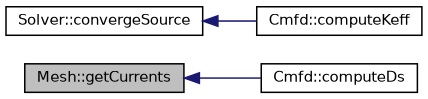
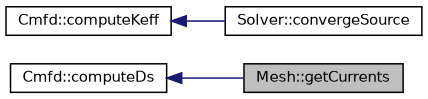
edge "Cmfd::computeKeff" -> "Solver::convergeSource": reversed
edge "Cmfd::computeDs" -> "Mesh::getCurrents": reversed
